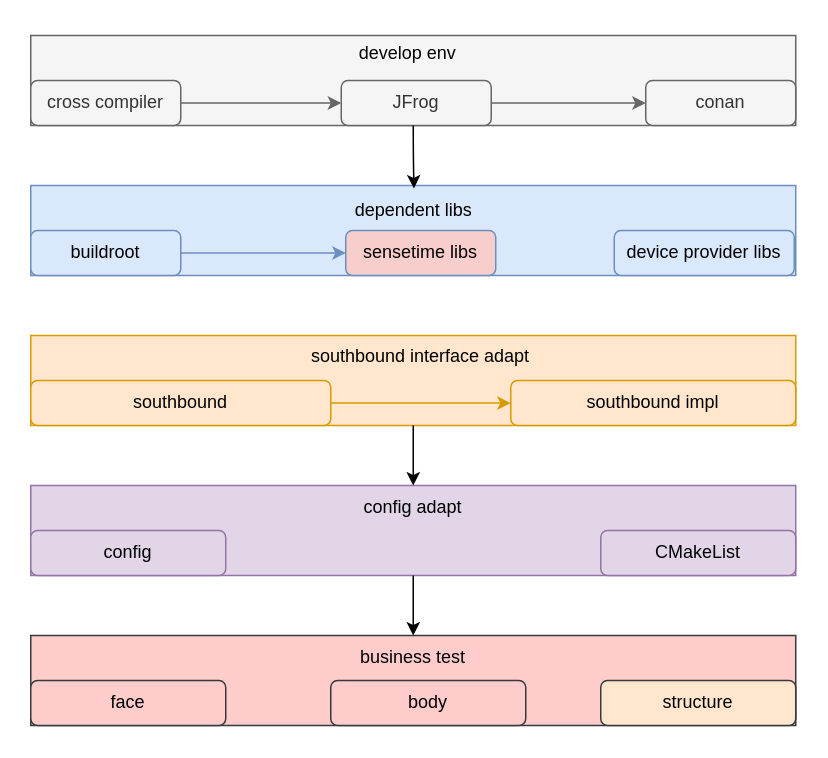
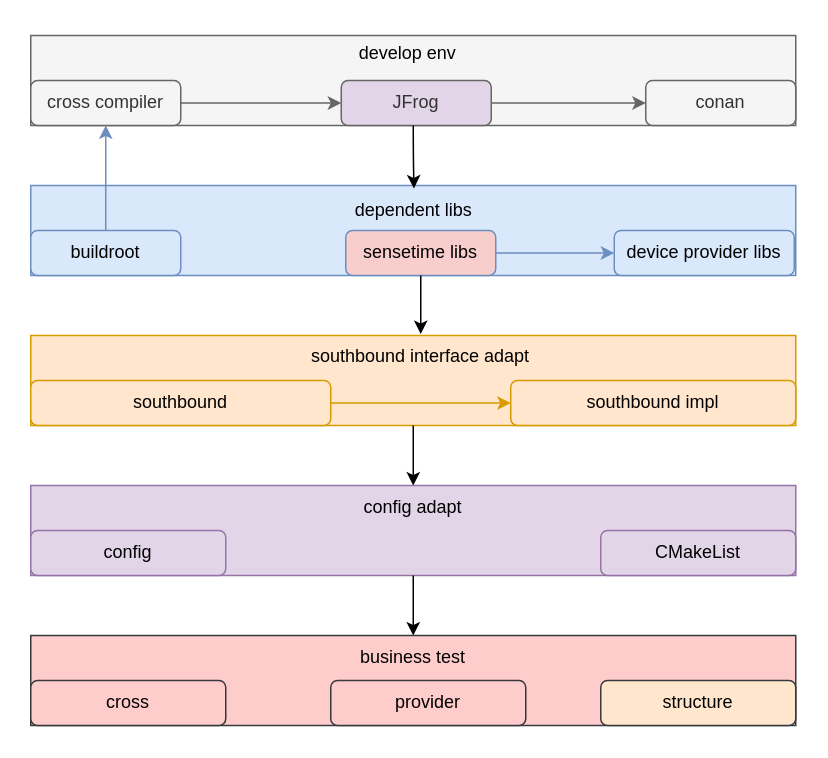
node "JFrog": fillcolor #f5f5f5 -> #e1d5e7
edge "buildroot" -> "sensetime libs": now "buildroot" -> "cross compiler"
edge "sensetime libs" -> "device provider libs": added
edge "sensetime libs" -> "southbound interface adapt": added
node "face": label "face" -> "cross"
node "body": label "body" -> "provider"
